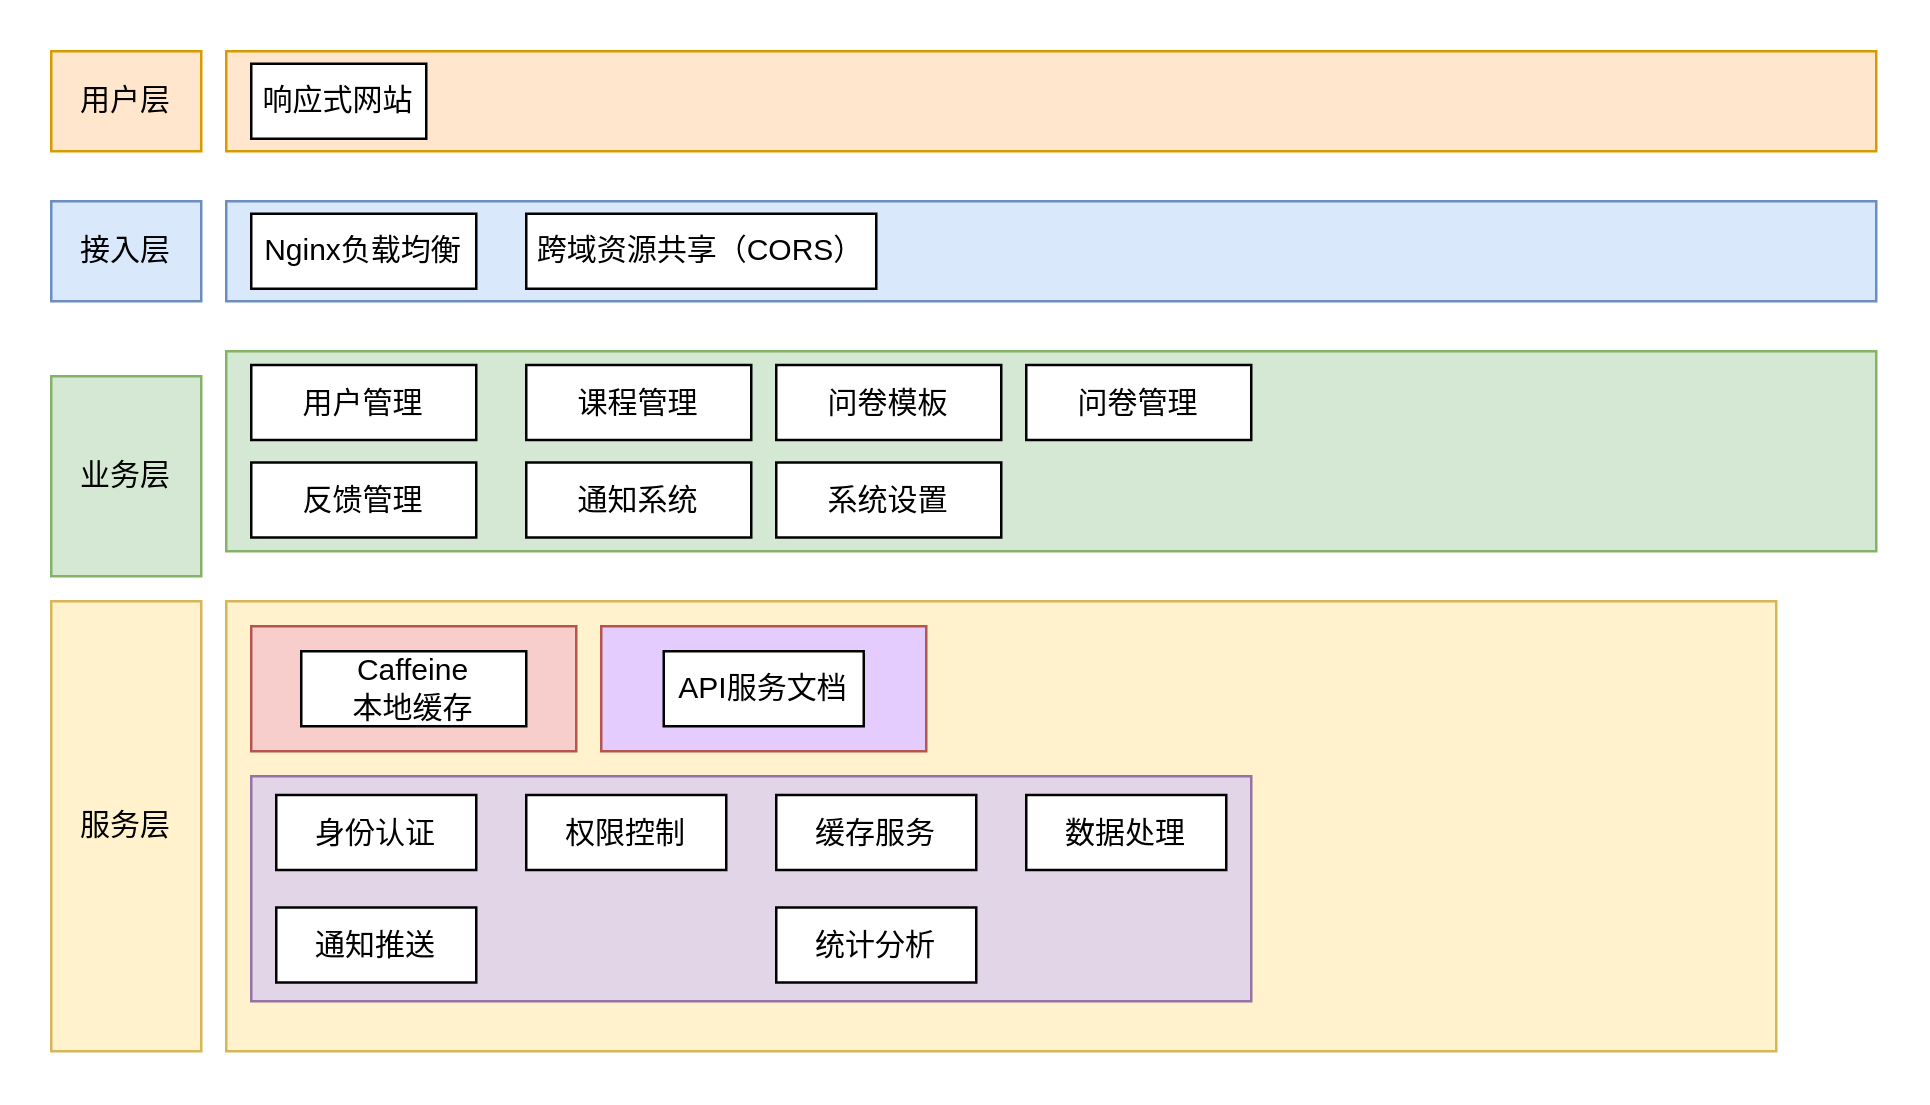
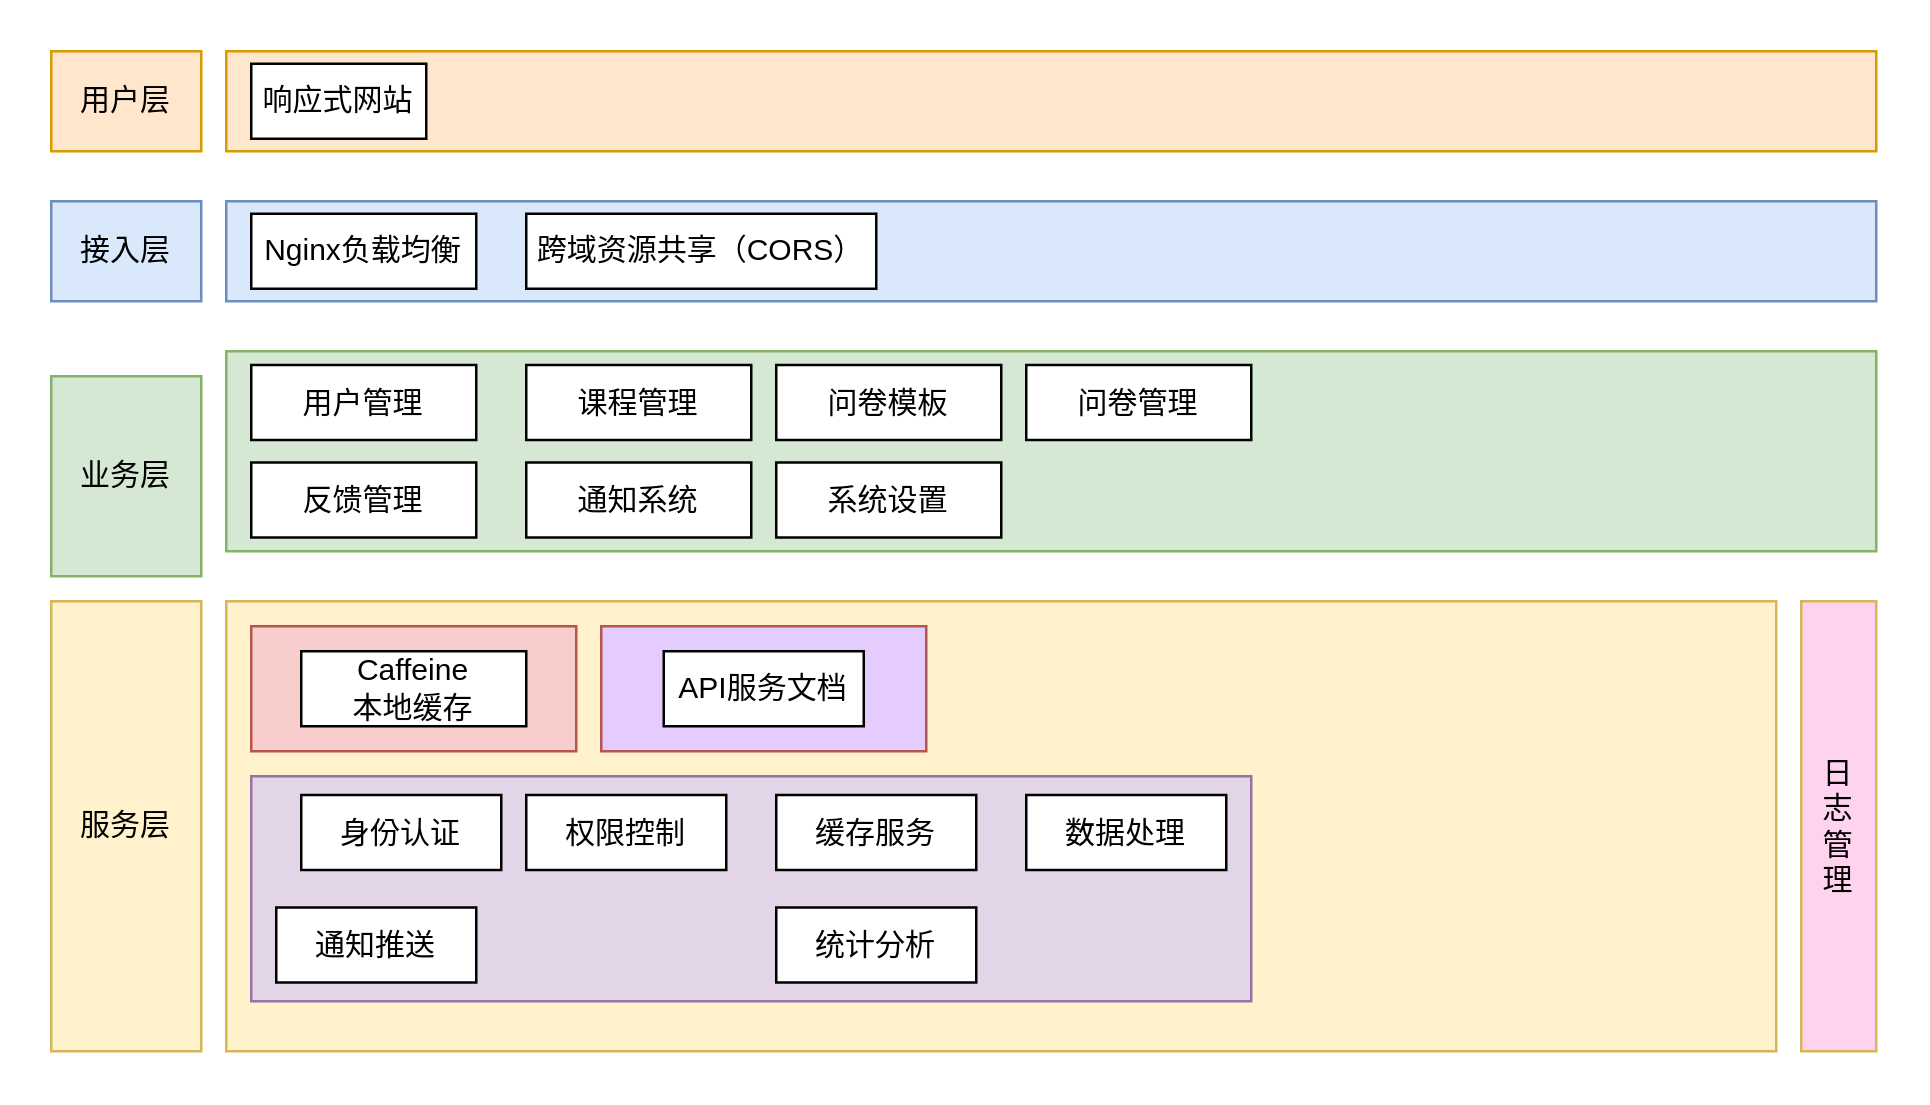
node "日 志 管 理": added
node "身份认证": moved (376, 833) -> (401, 833)
